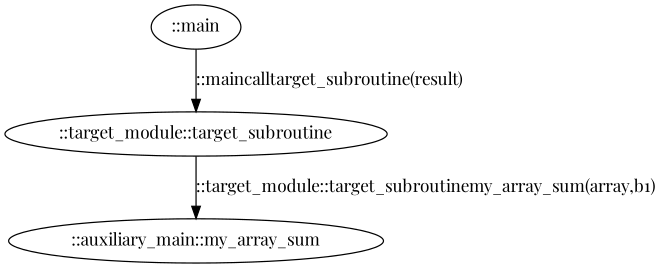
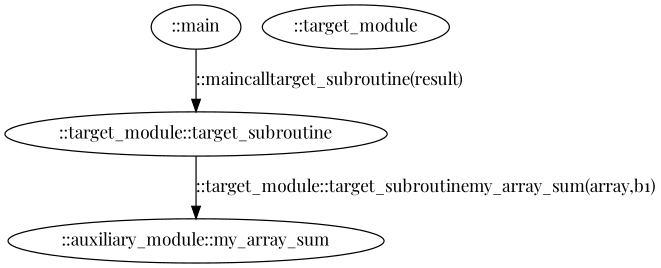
node "::target_module": added
node "::auxiliary_main::my_array_sum": label "::auxiliary_main::my_array_sum" -> "::auxiliary_module::my_array_sum"
